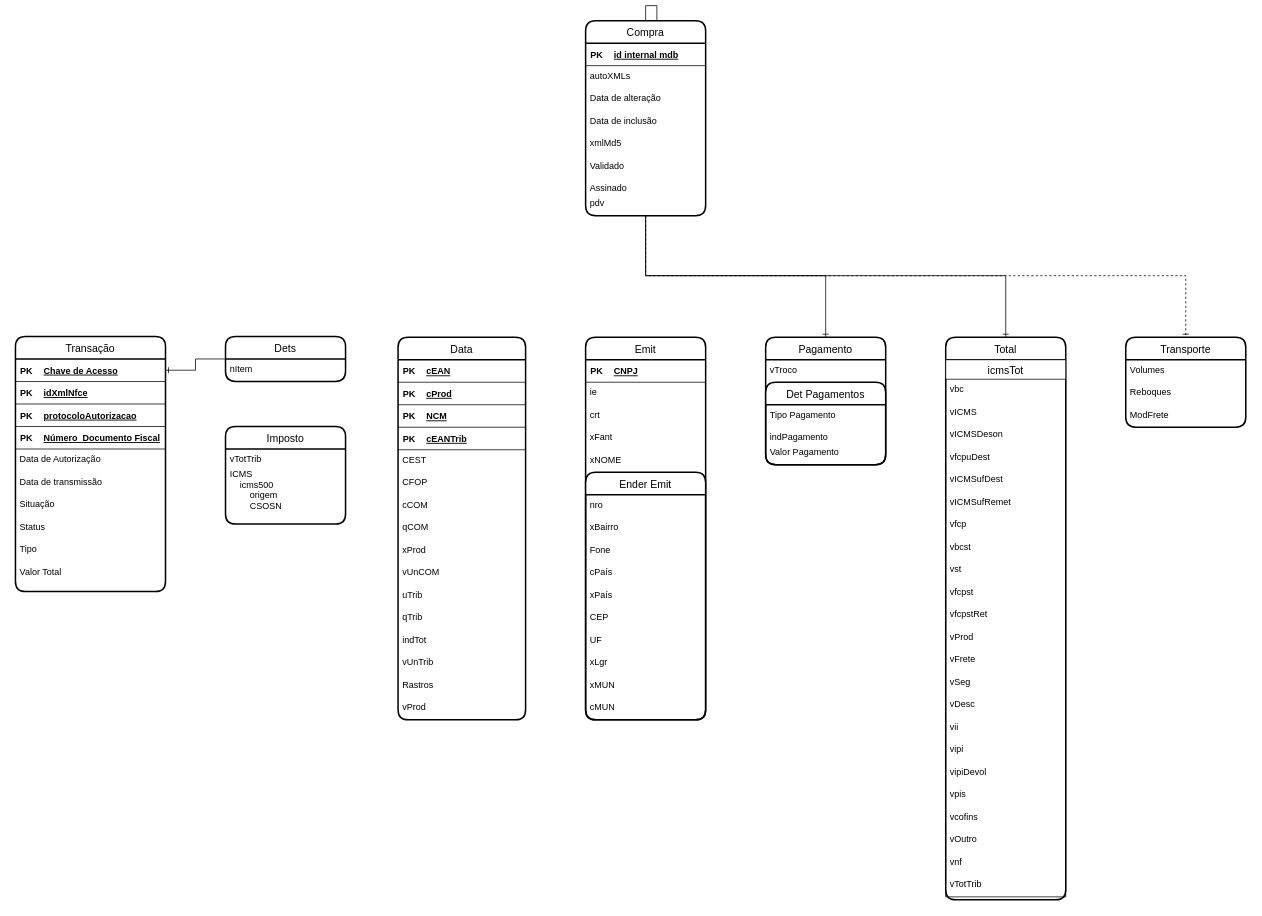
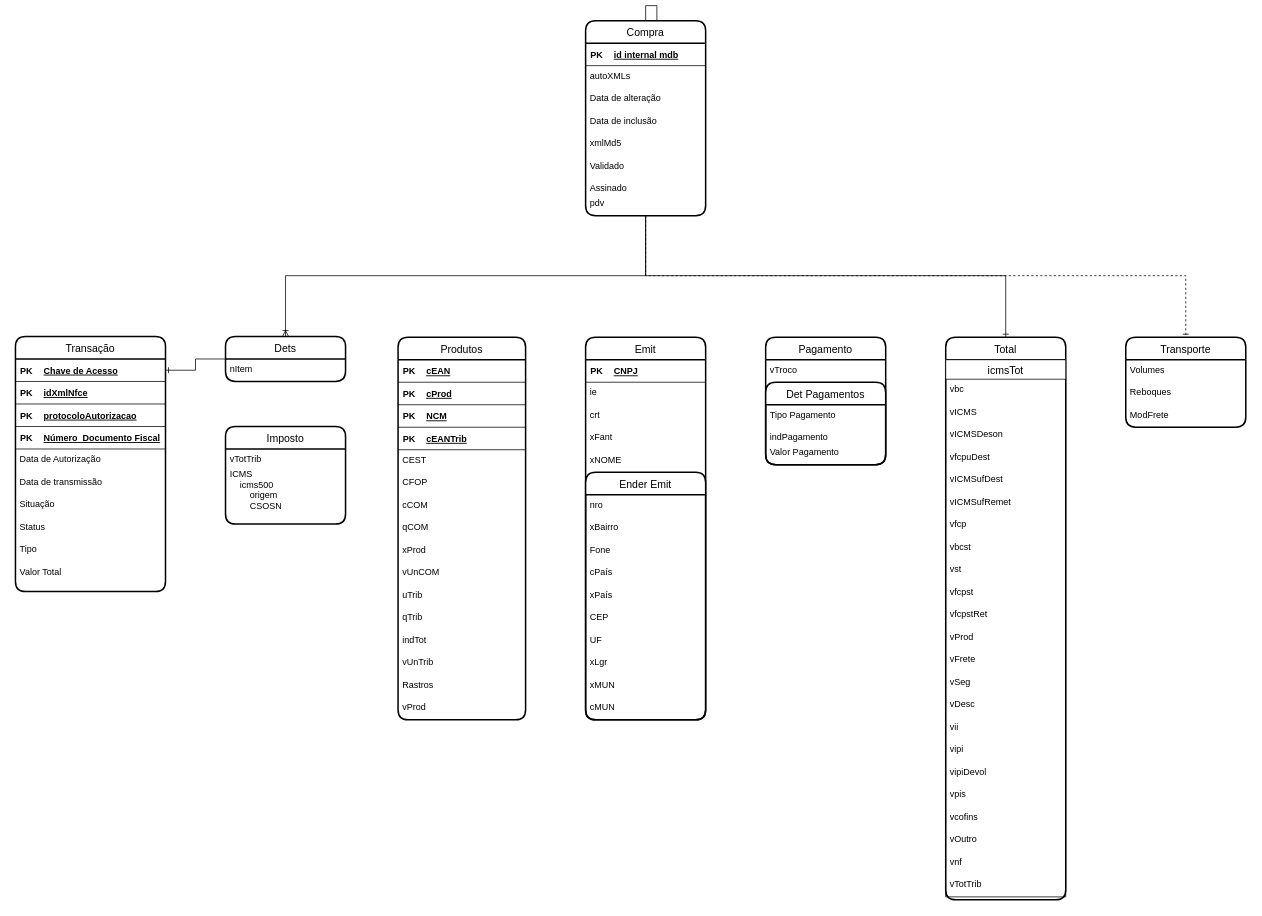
edge "Compra" -> "Dets": added
edge "Compra" -> "Pagamento": removed
node "Data": label "Data" -> "Produtos"
